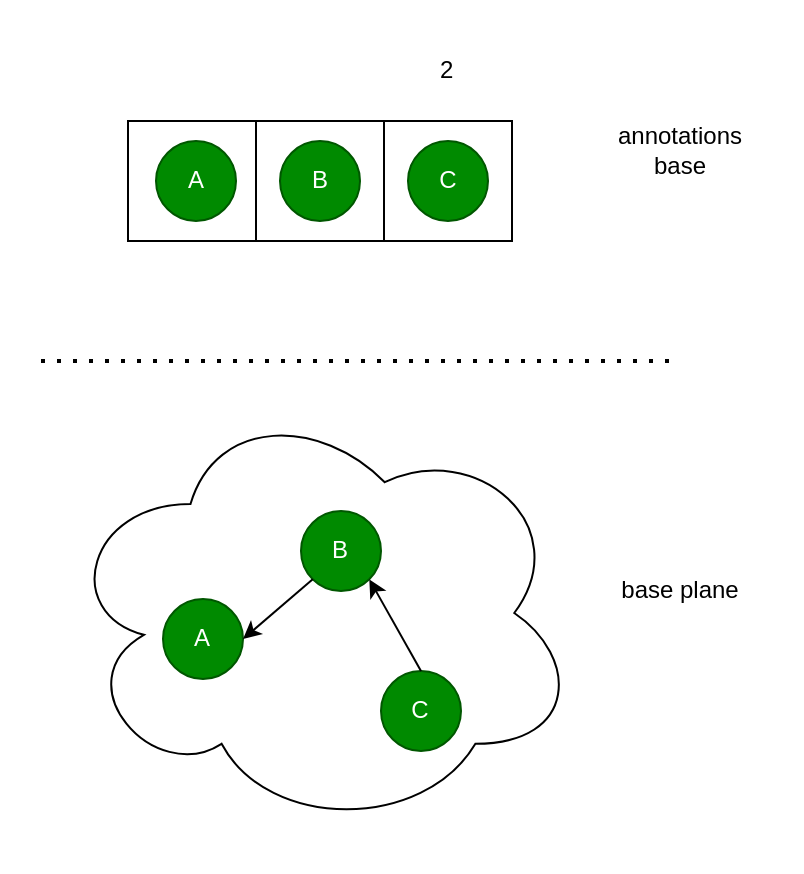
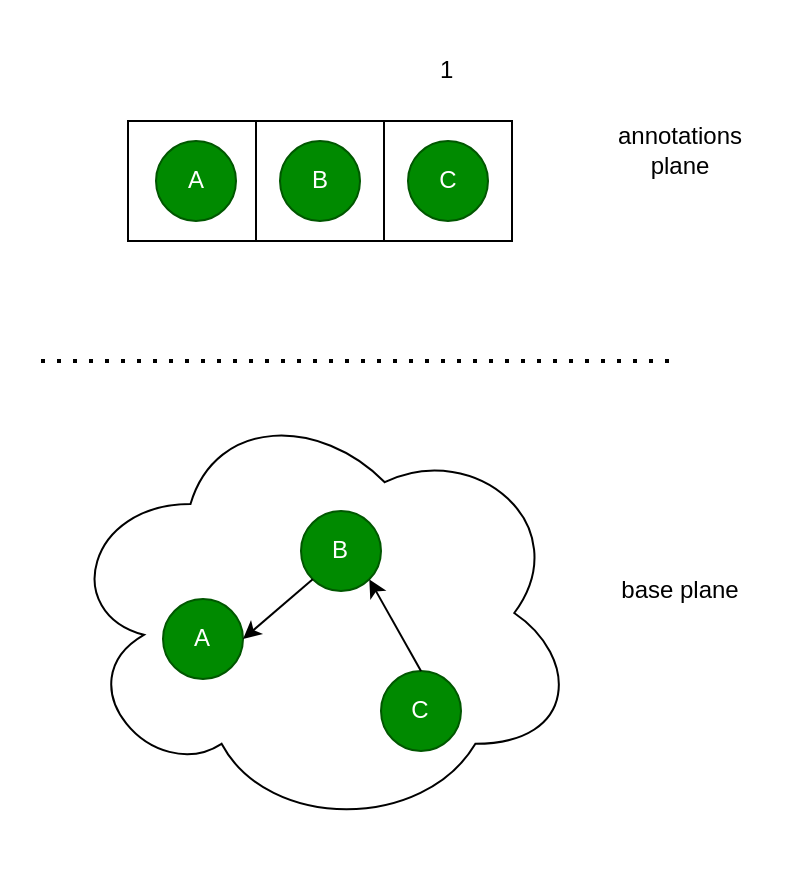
node "2": label "2" -> "1"
node "annotations base": label "annotations base" -> "annotations plane"
